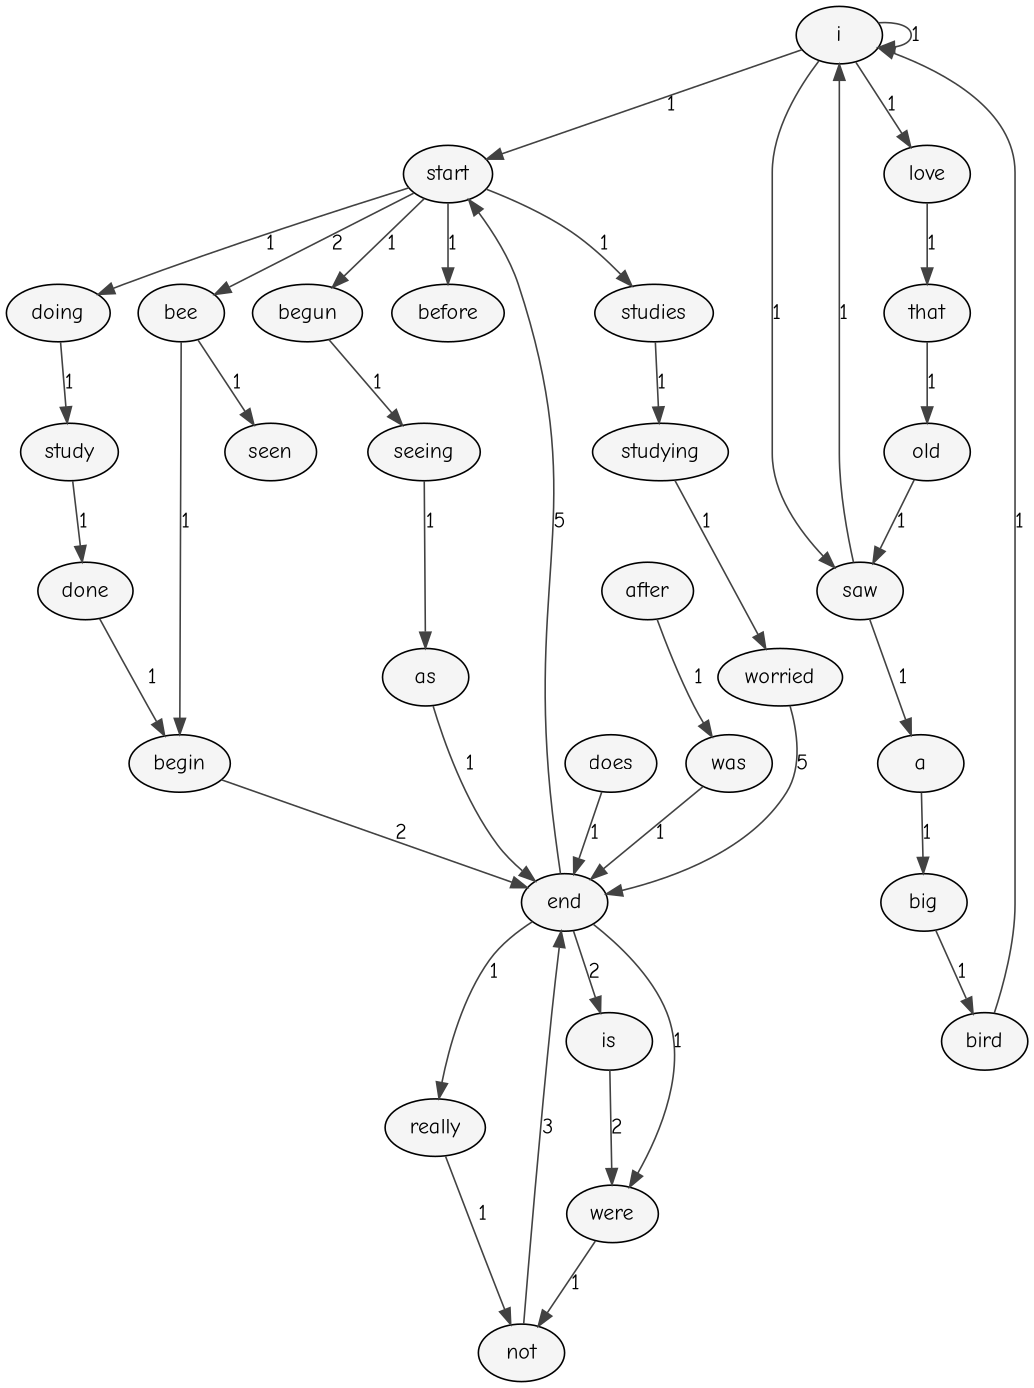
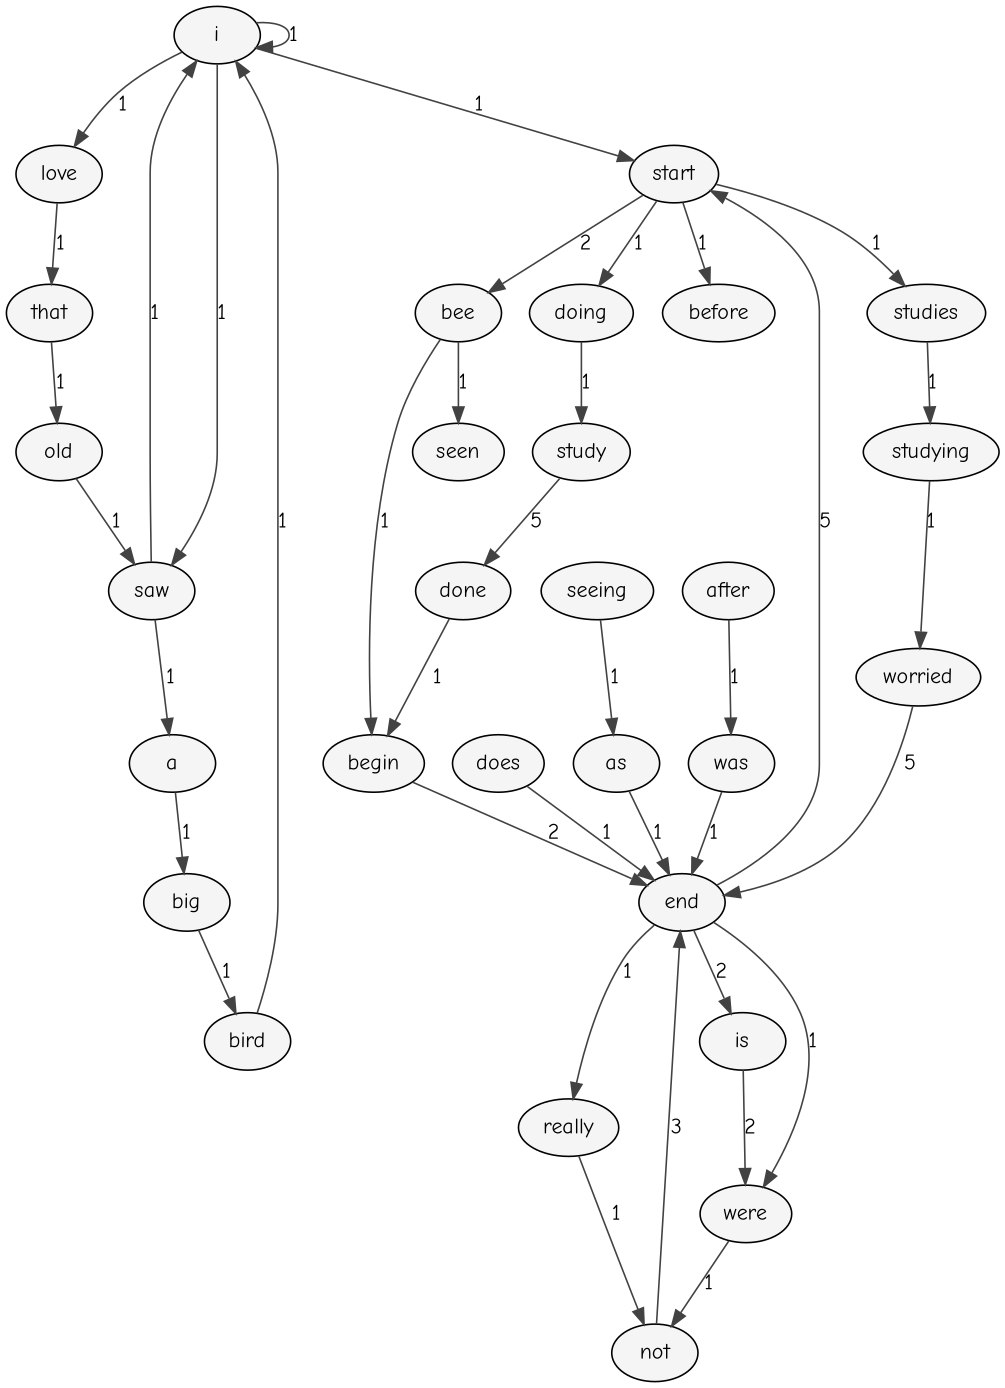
node "begun": removed
edge "study" -> "done": label "1" -> "5"
